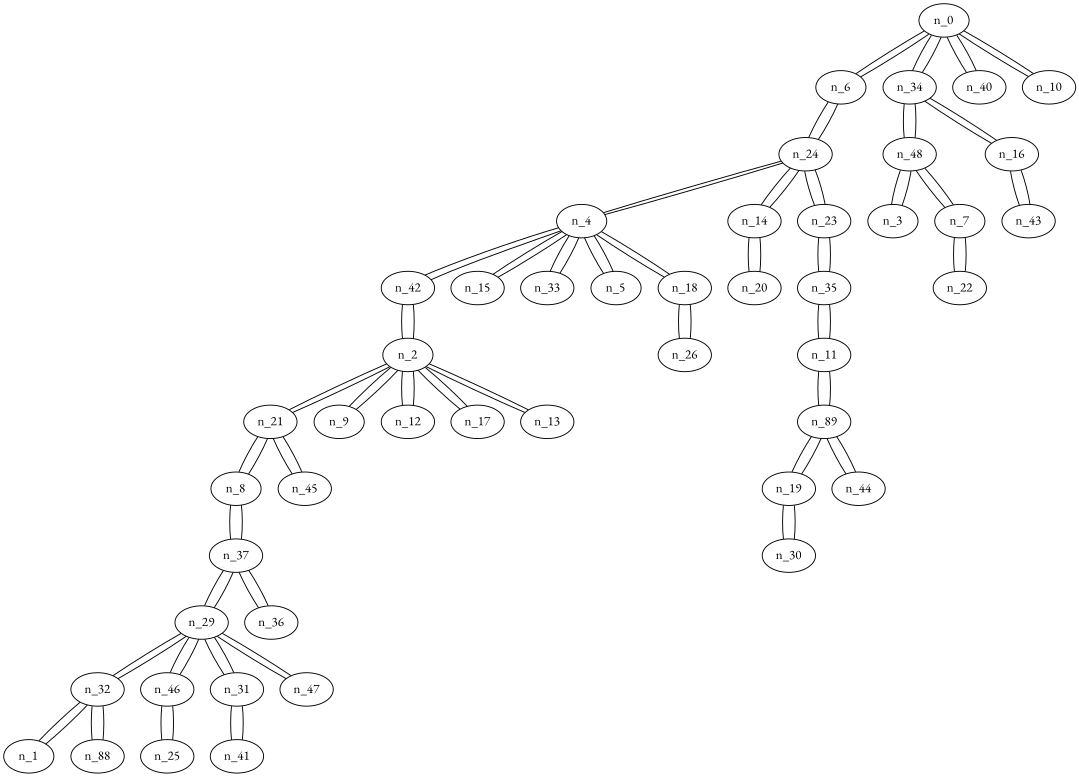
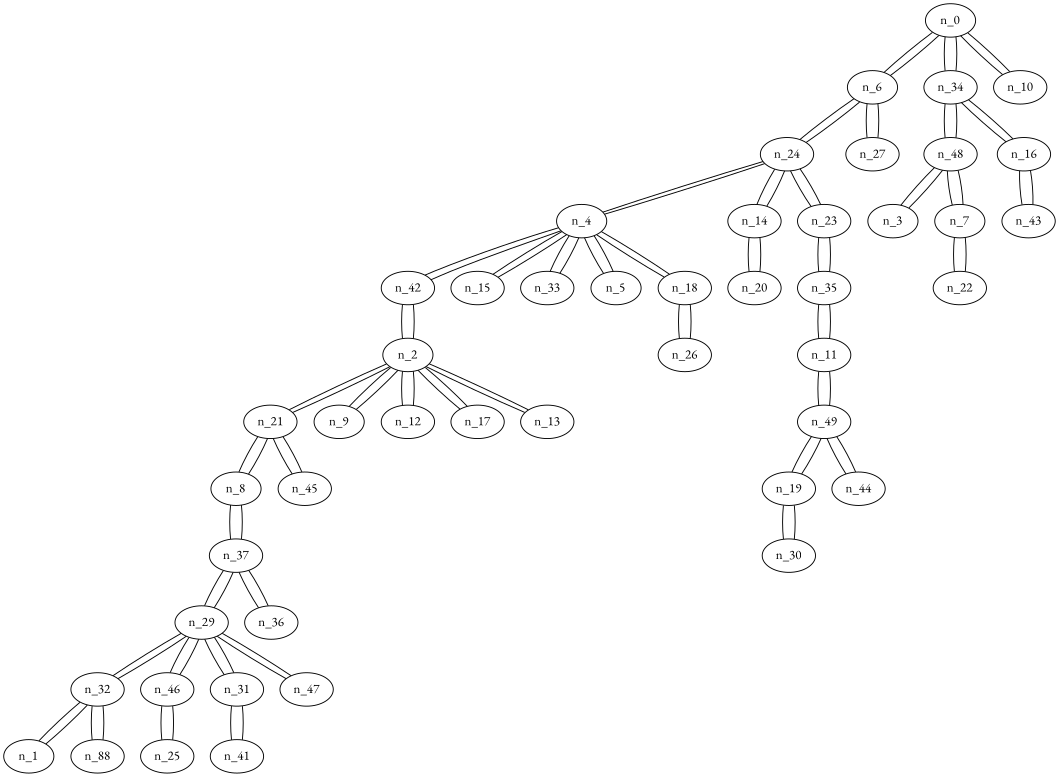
node "n_40": removed
node "n_27": added
node "n_89": label "n_89" -> "n_49"
